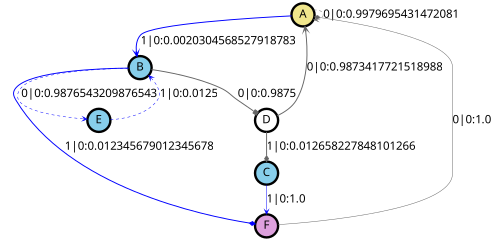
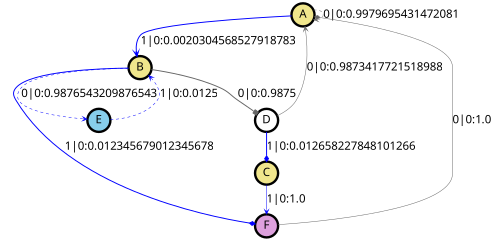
node "B": fillcolor skyblue -> khaki
edge "D" -> "A": style bold -> solid
edge "D" -> "C": color gray40 -> blue
node "C": fillcolor skyblue -> khaki
